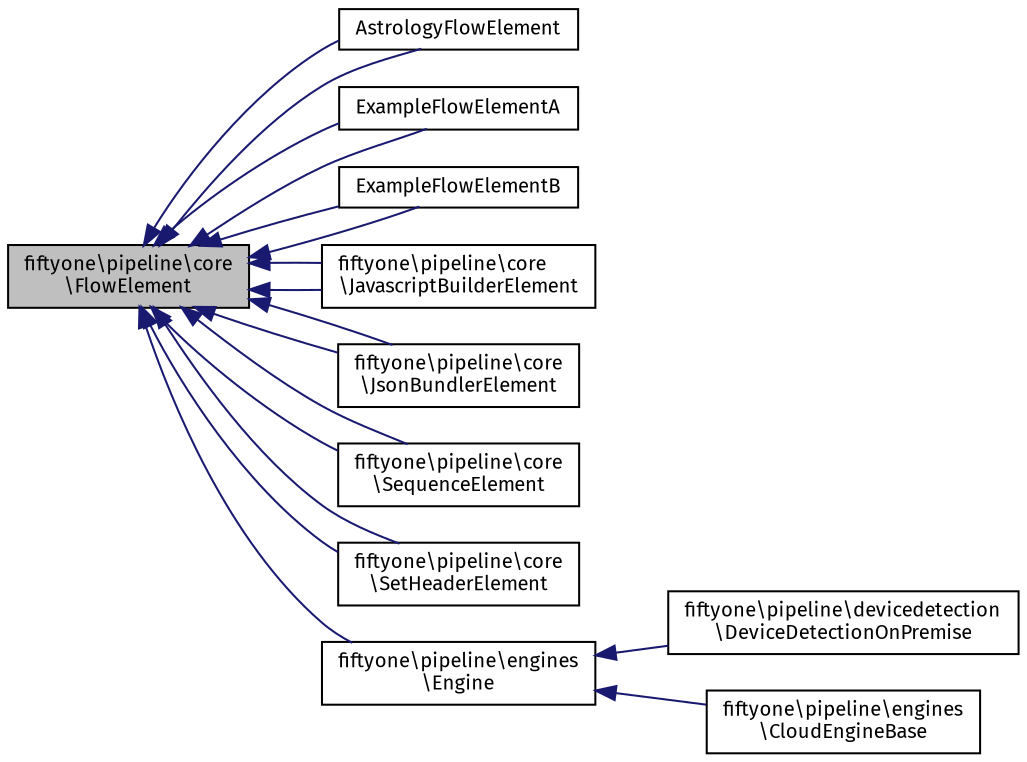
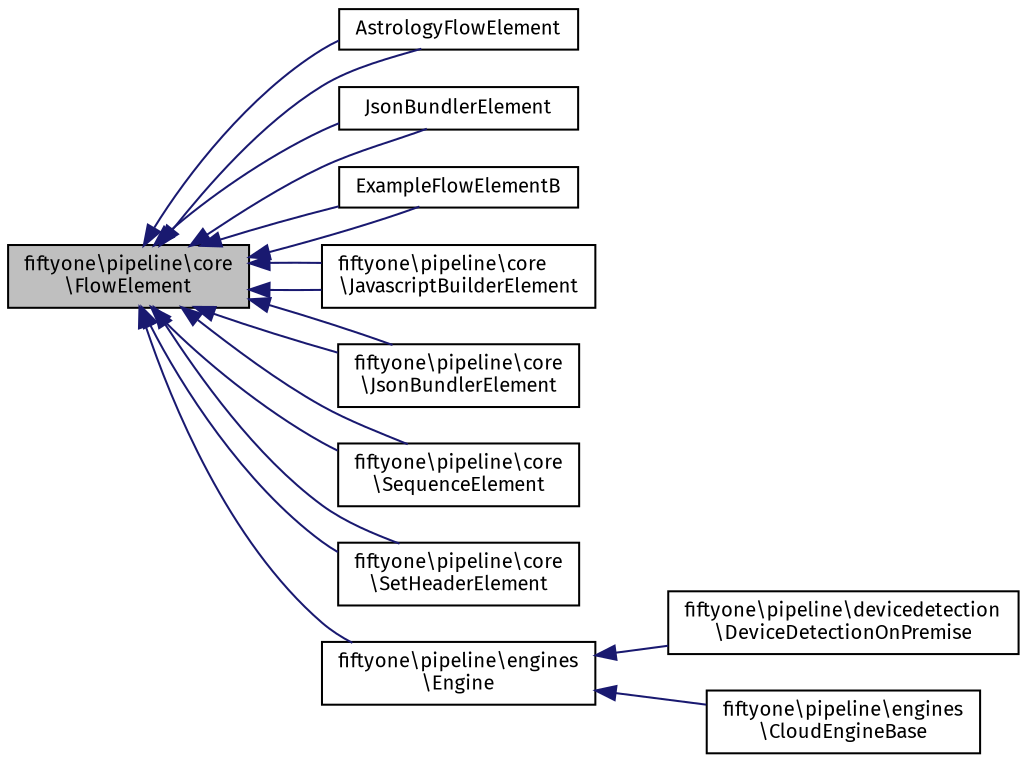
node "ExampleFlowElementA": label "ExampleFlowElementA" -> "JsonBundlerElement"
